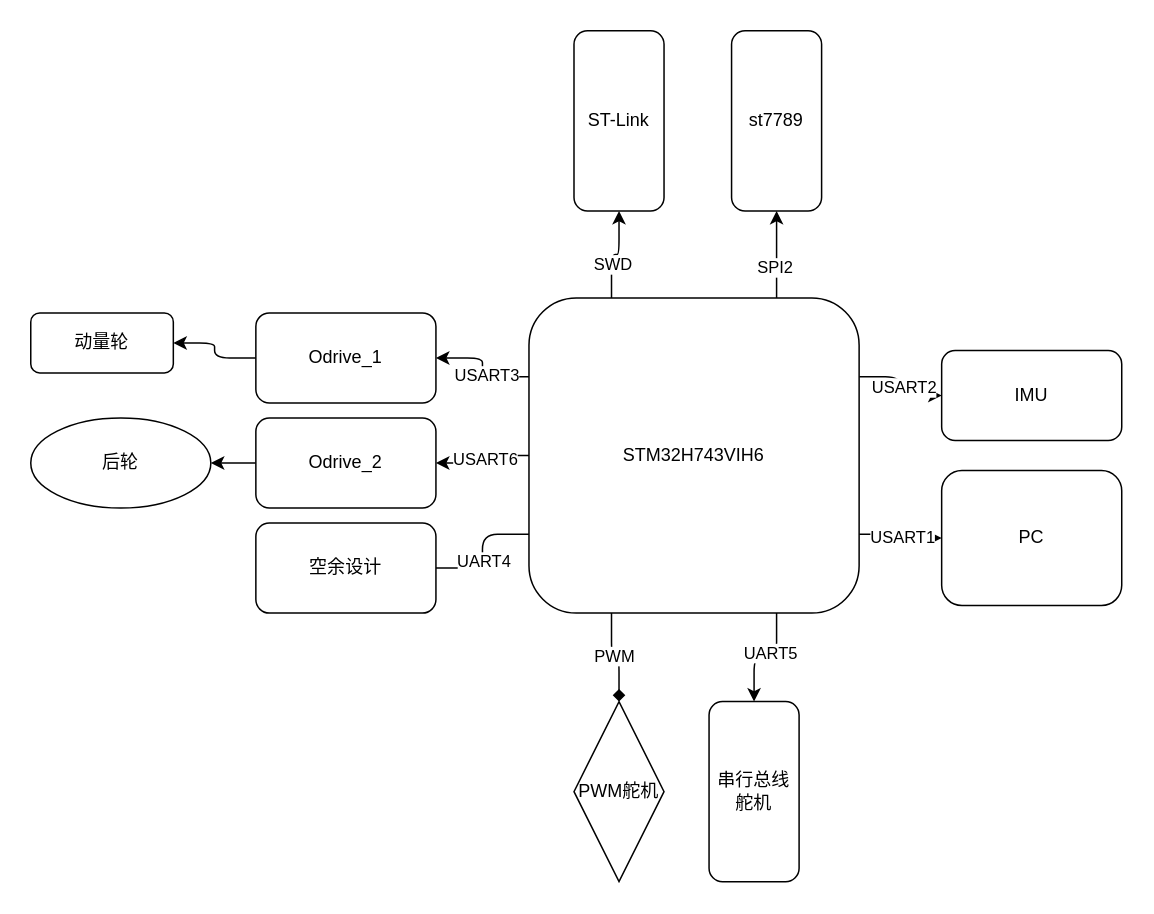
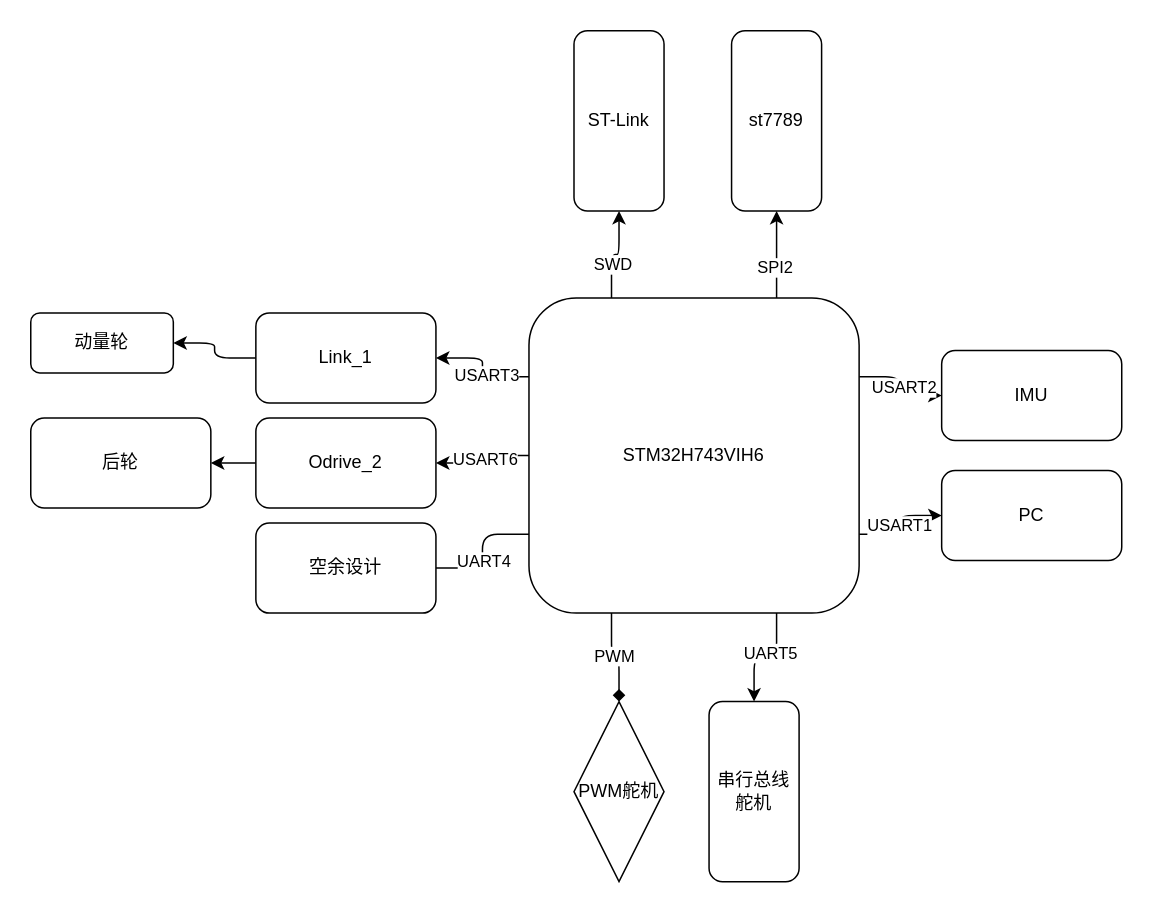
node "Odrive_1": label "Odrive_1" -> "Link_1"
node "后轮": shape ellipse -> rounded rectangle
node "PC": size 180x135 -> 180x90
